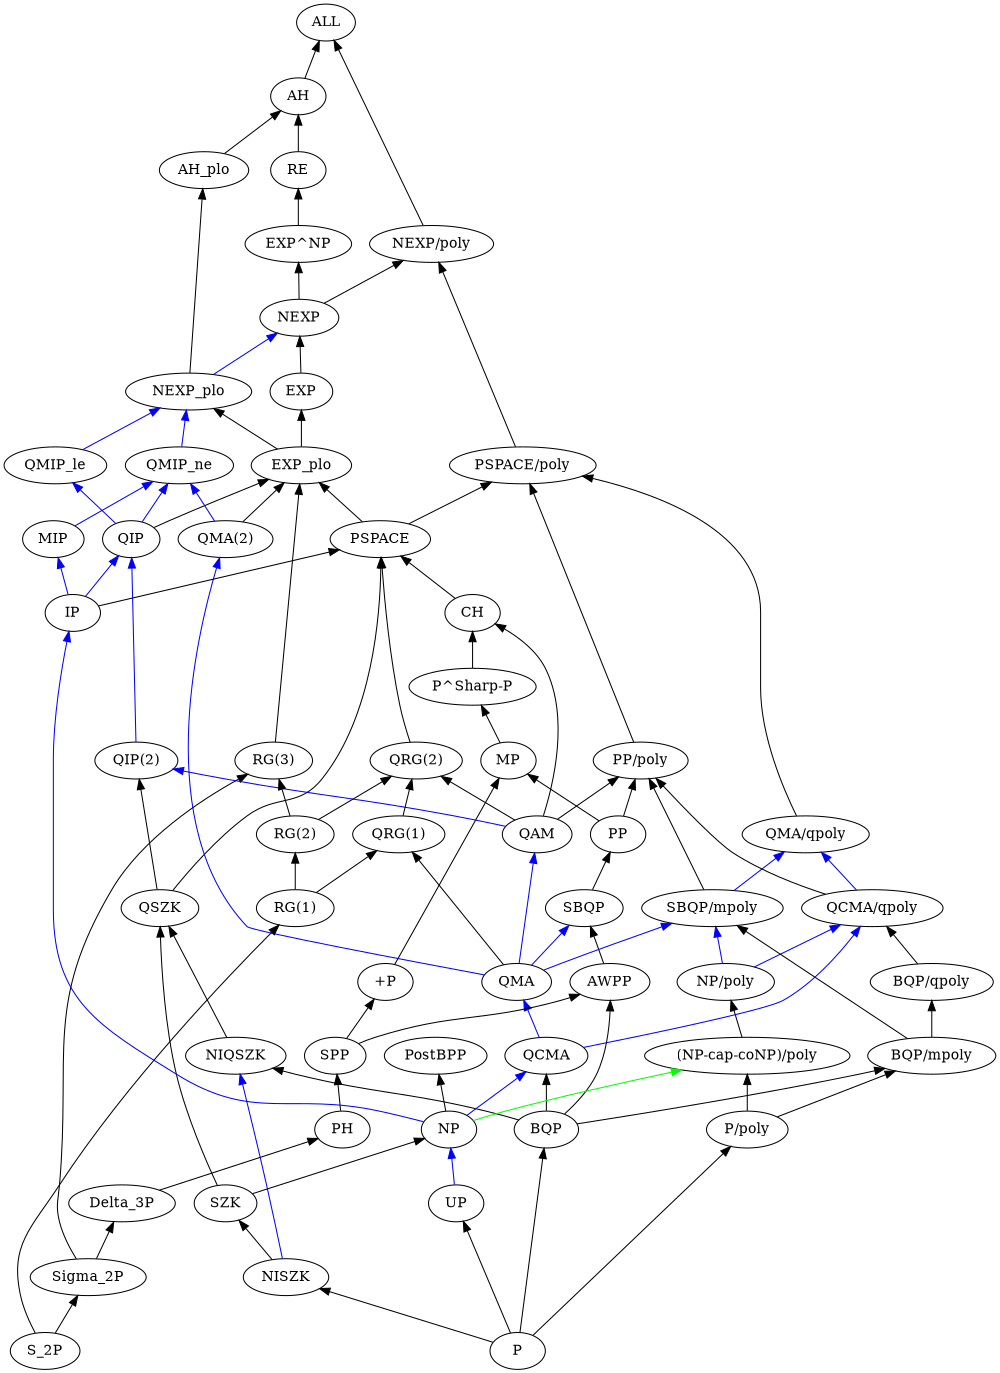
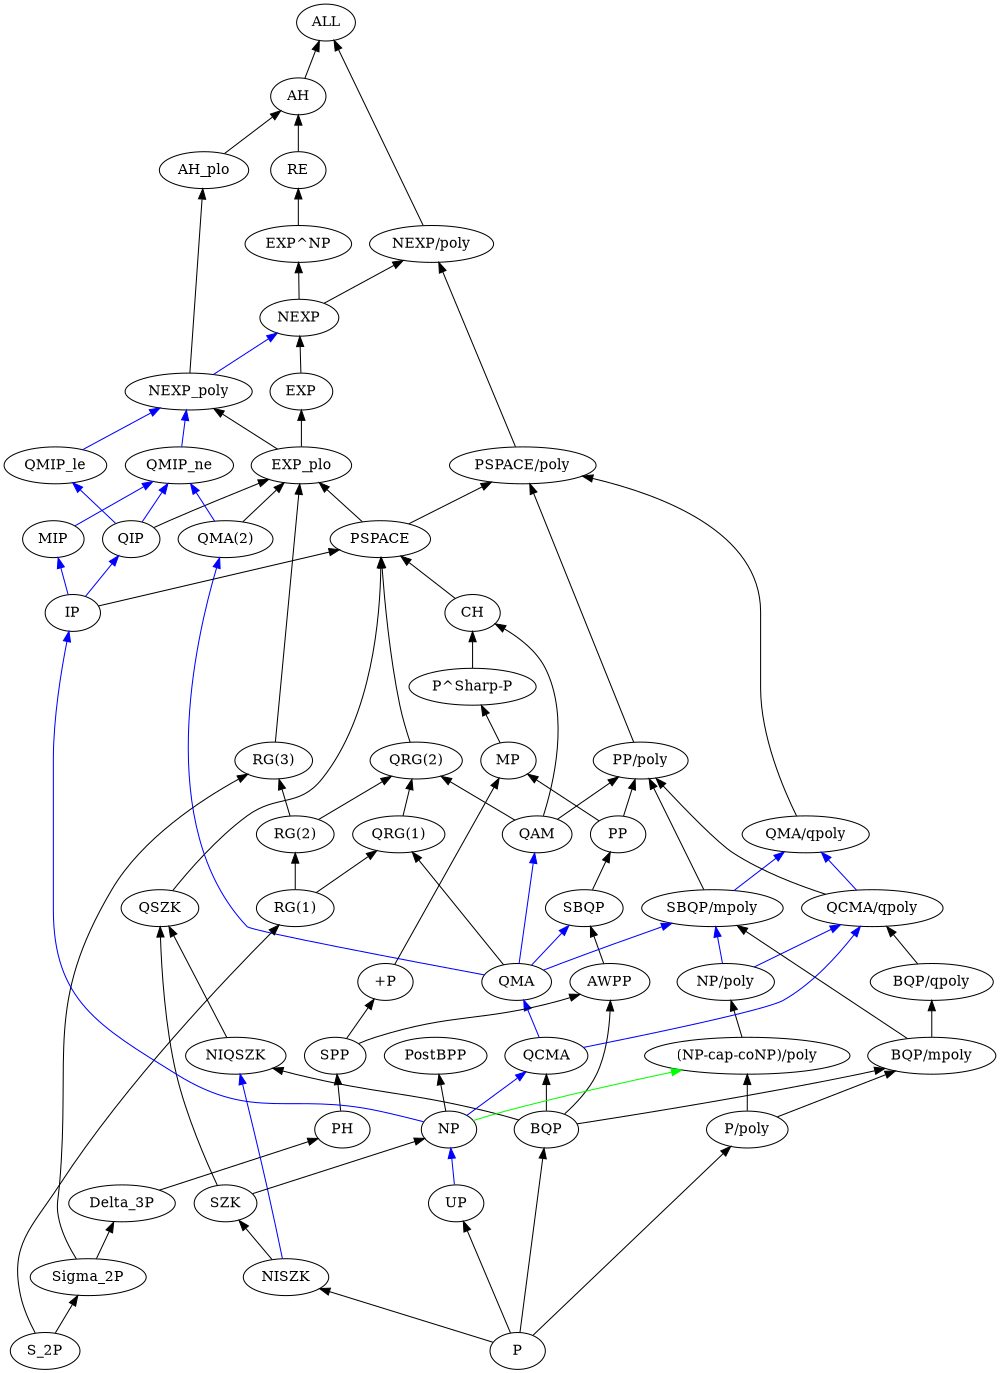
node "NEXP_plo": label "NEXP_plo" -> "NEXP_poly"
node "QIP(2)": removed
